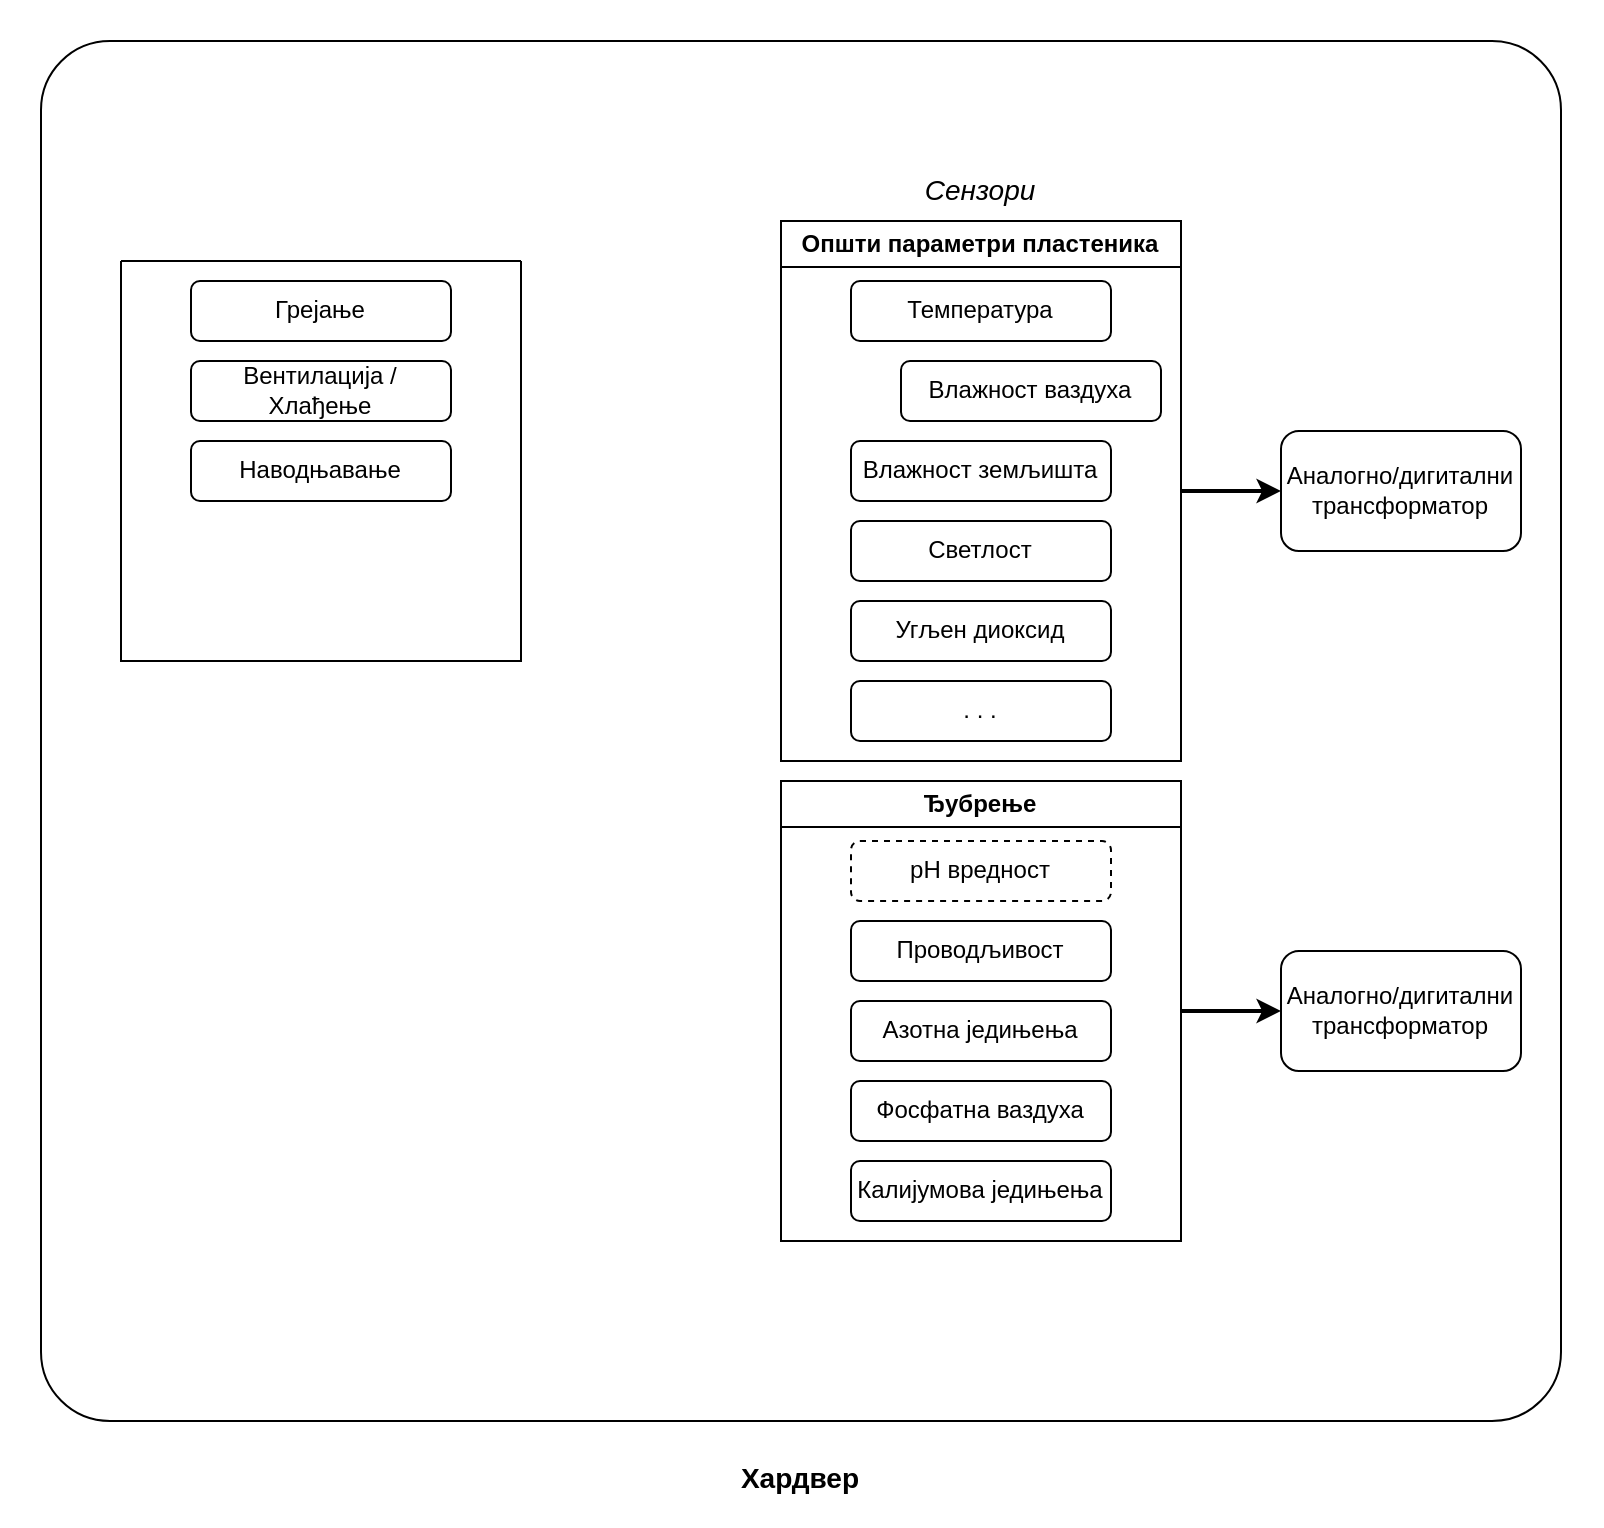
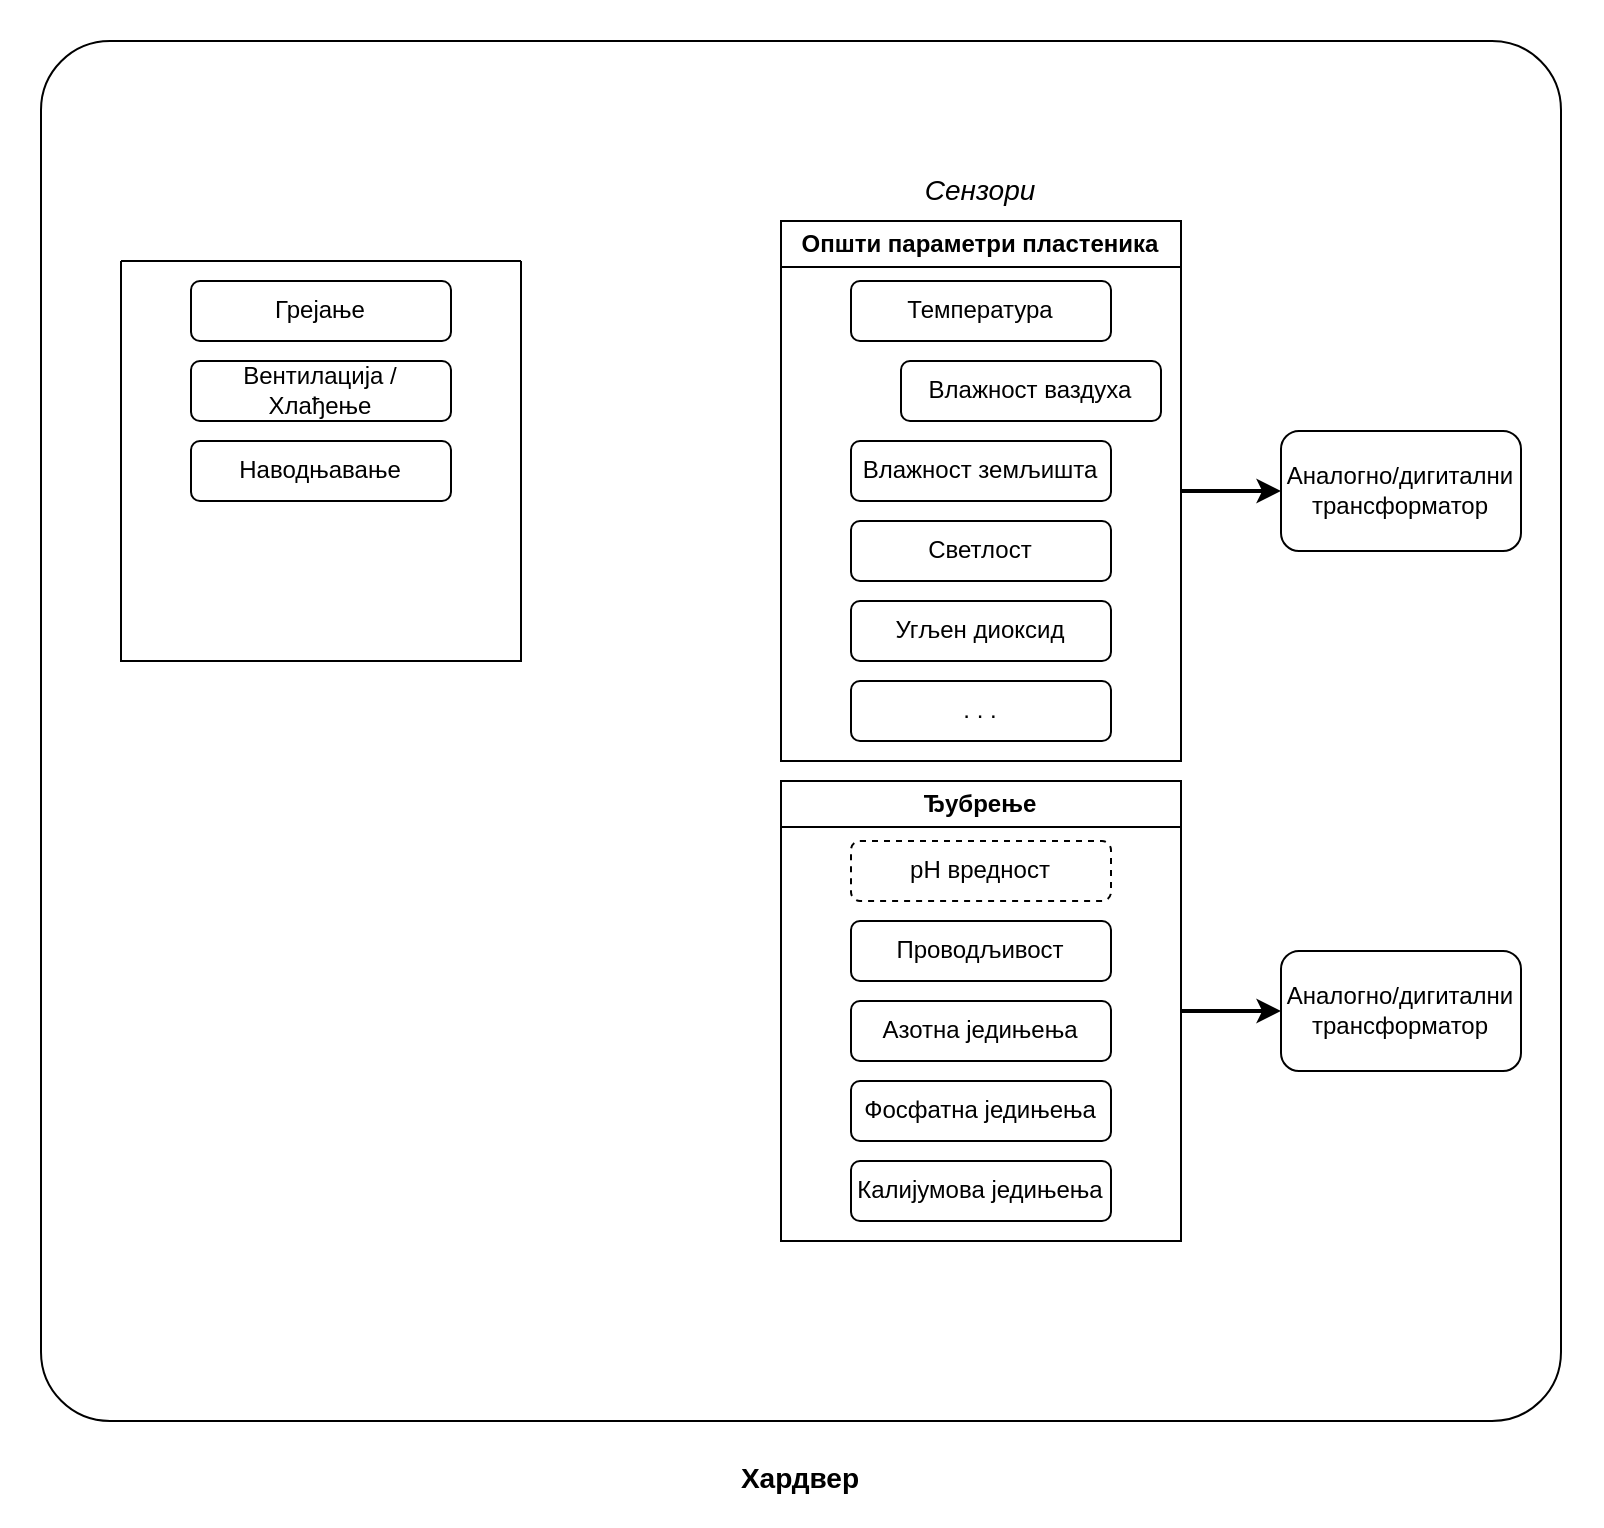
node "Фосфатна ваздуха": label "Фосфатна ваздуха" -> "Фосфатна једињења"
